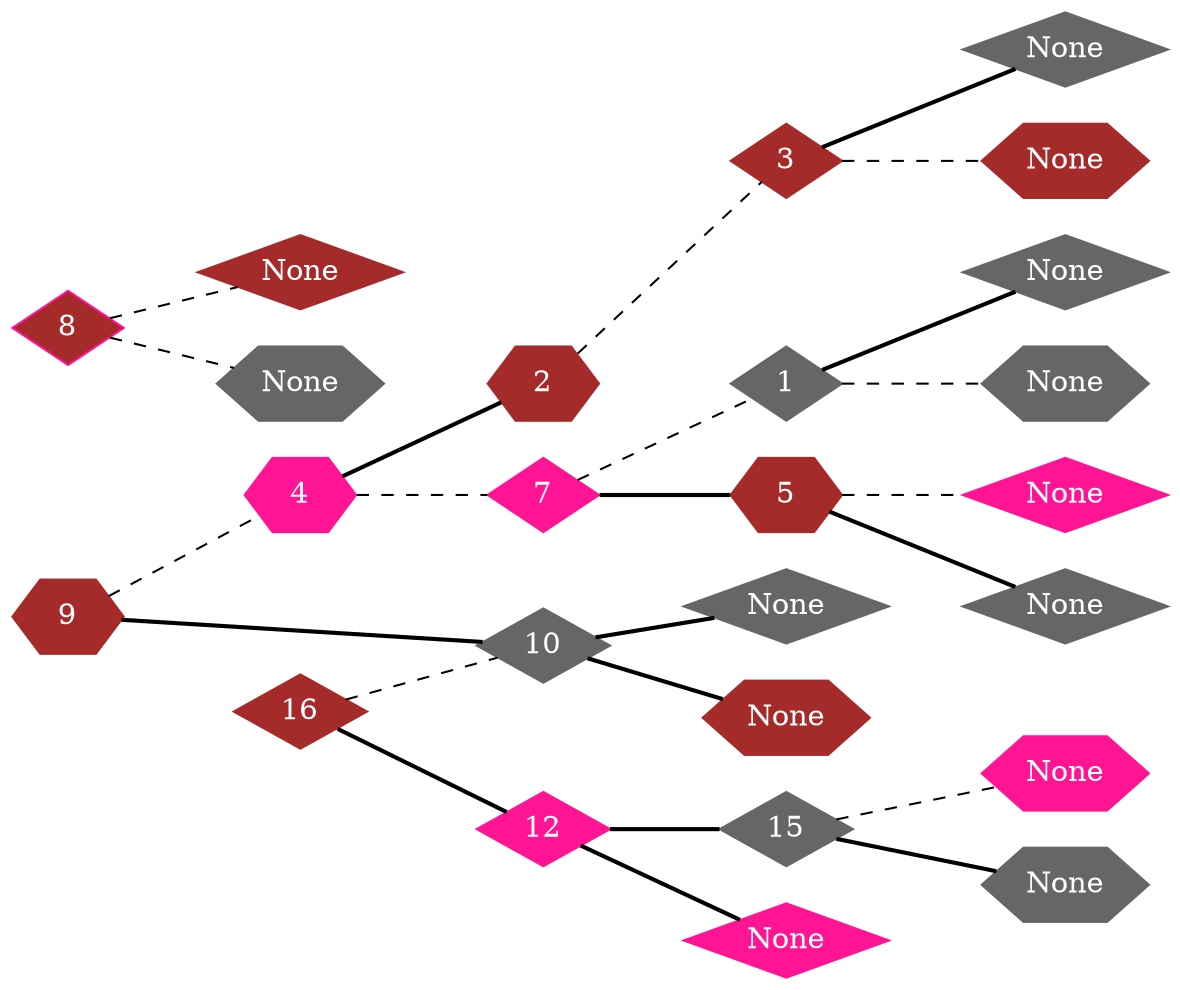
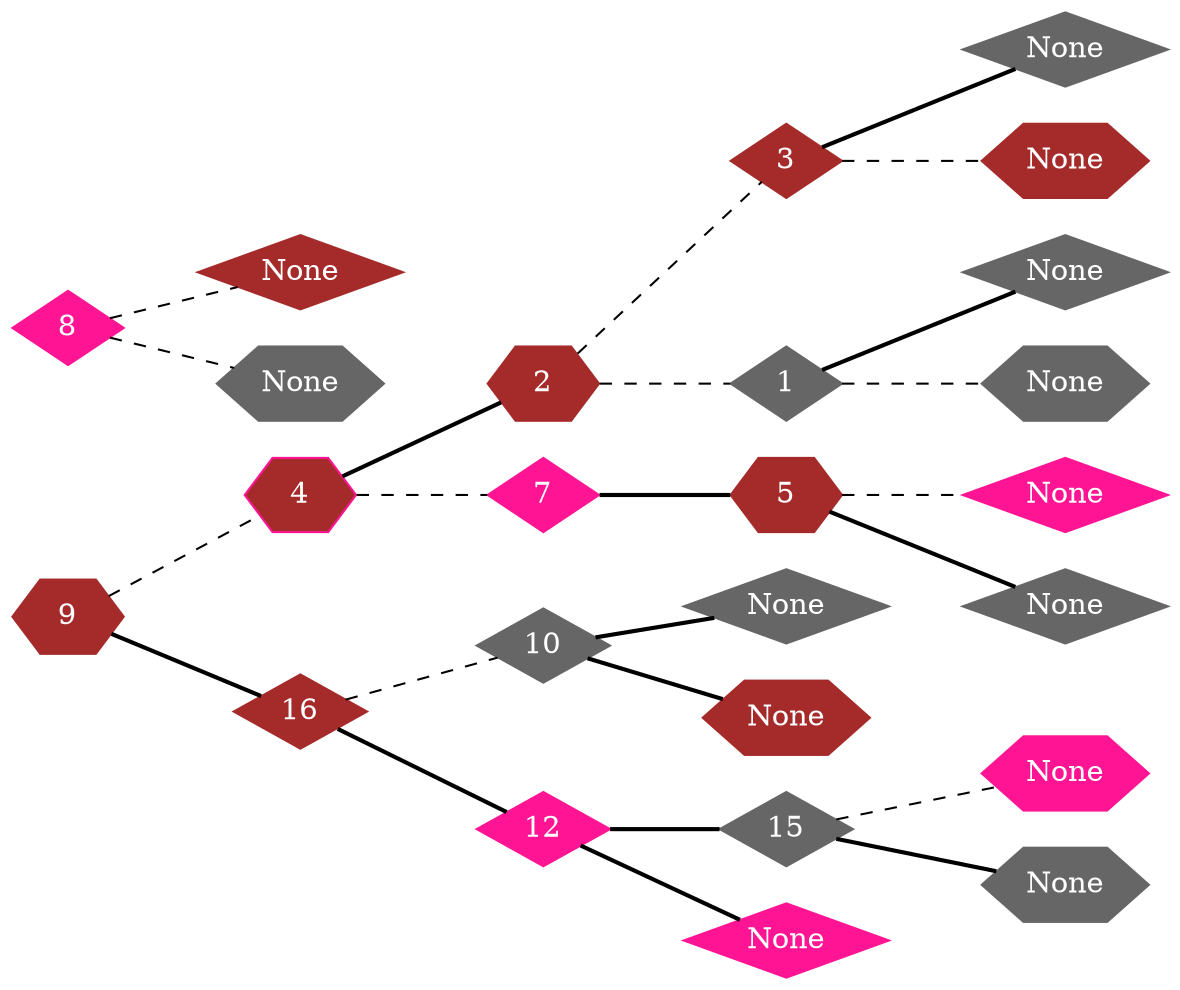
node "8": fillcolor brown -> deeppink
edge "1" -- "7": now "1" -- "2"
node "4": fillcolor deeppink -> brown
edge "9" -- "10": now "9" -- "16"
